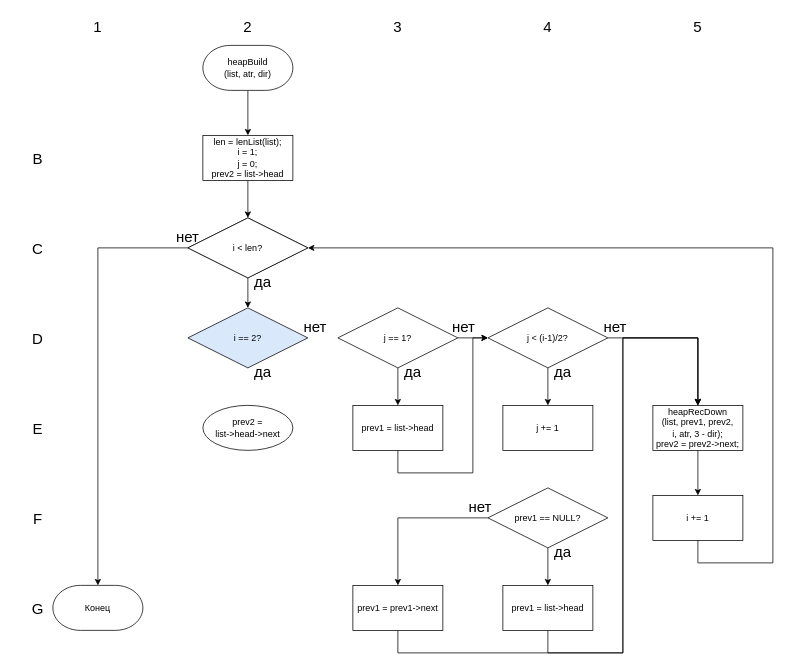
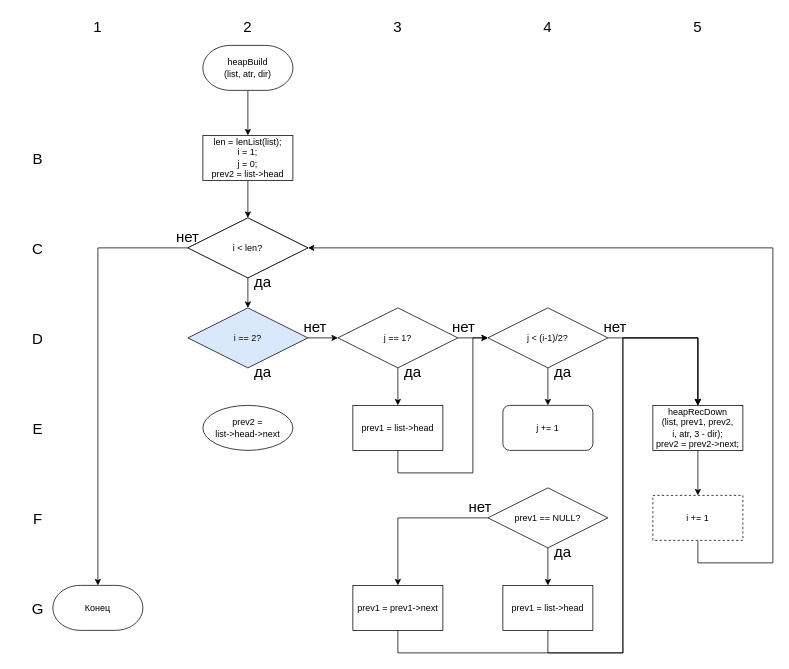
edge "i == 2?" -> "j == 1?": added
node "j += 1": shape rectangle -> rounded rectangle
node "i += 1": style solid -> dashed
